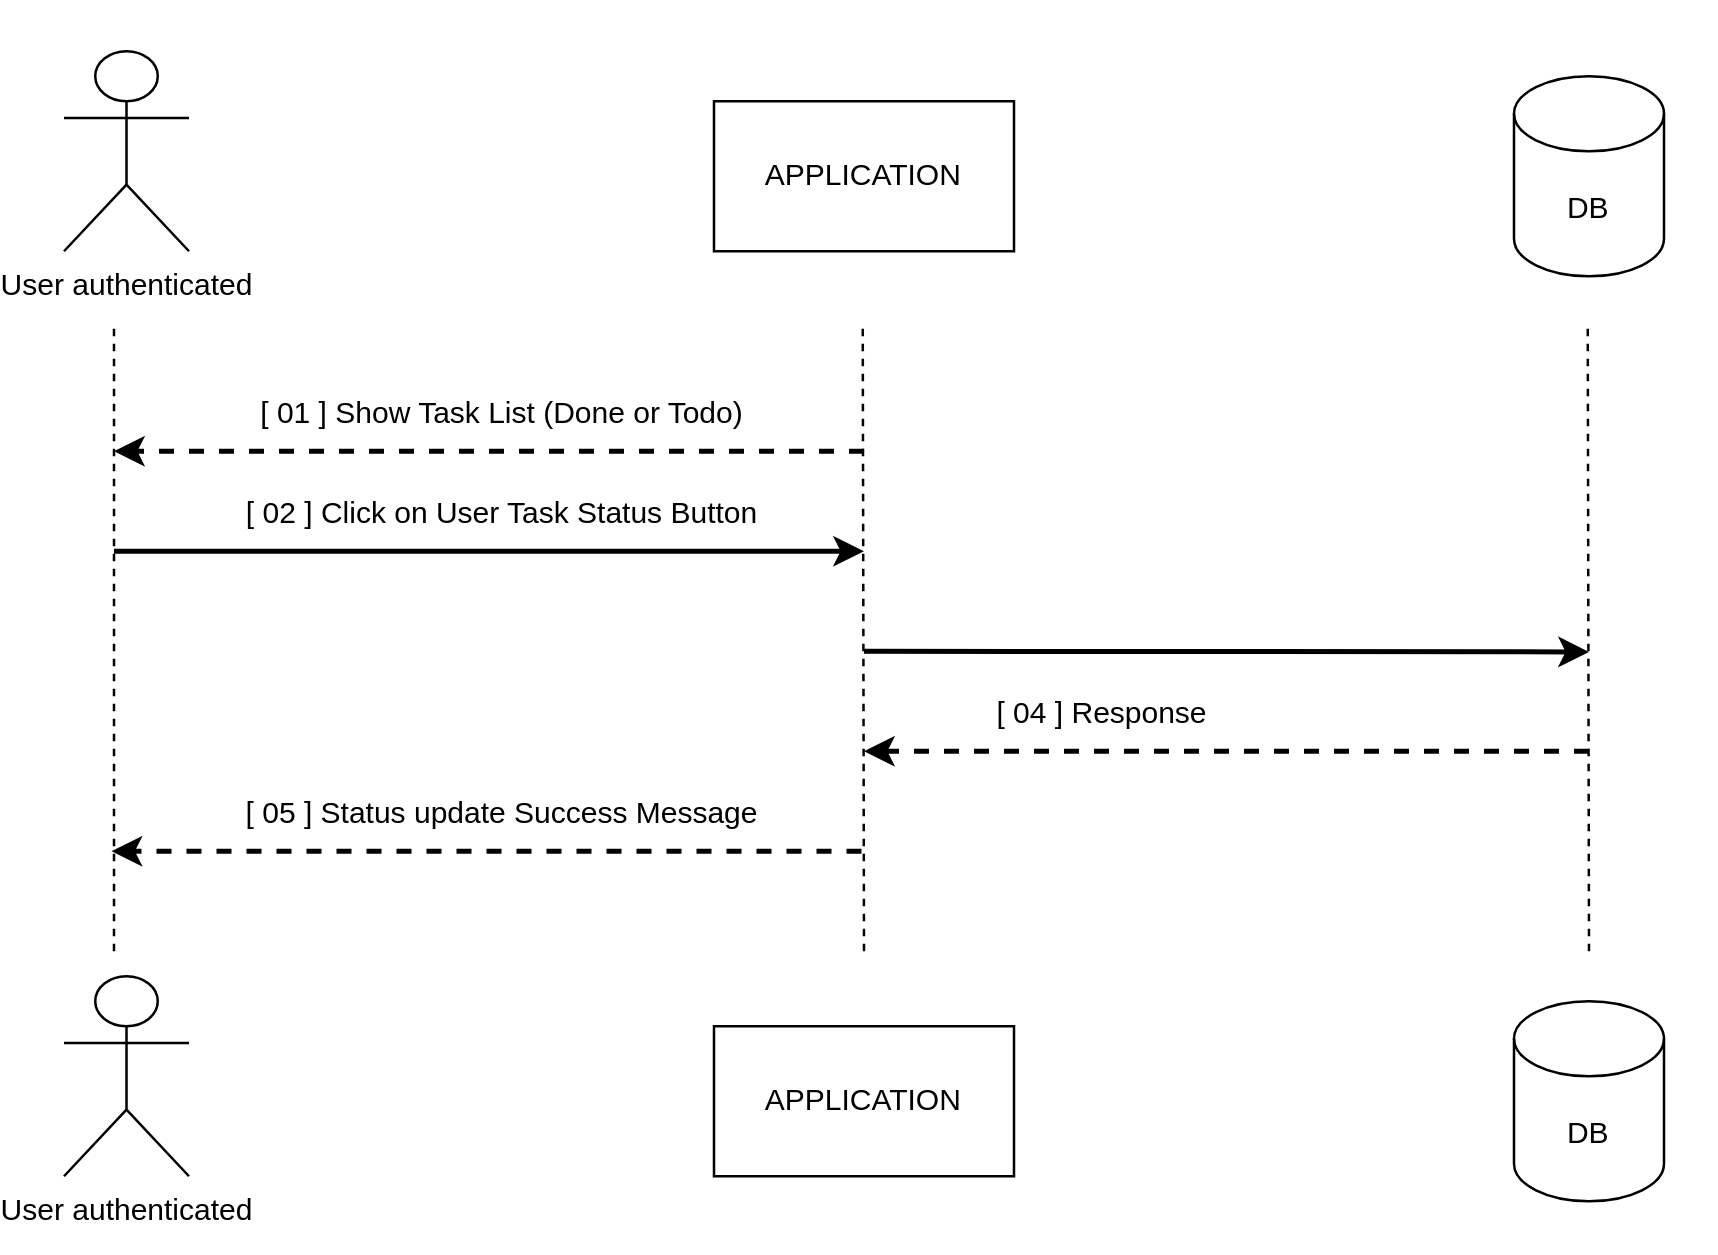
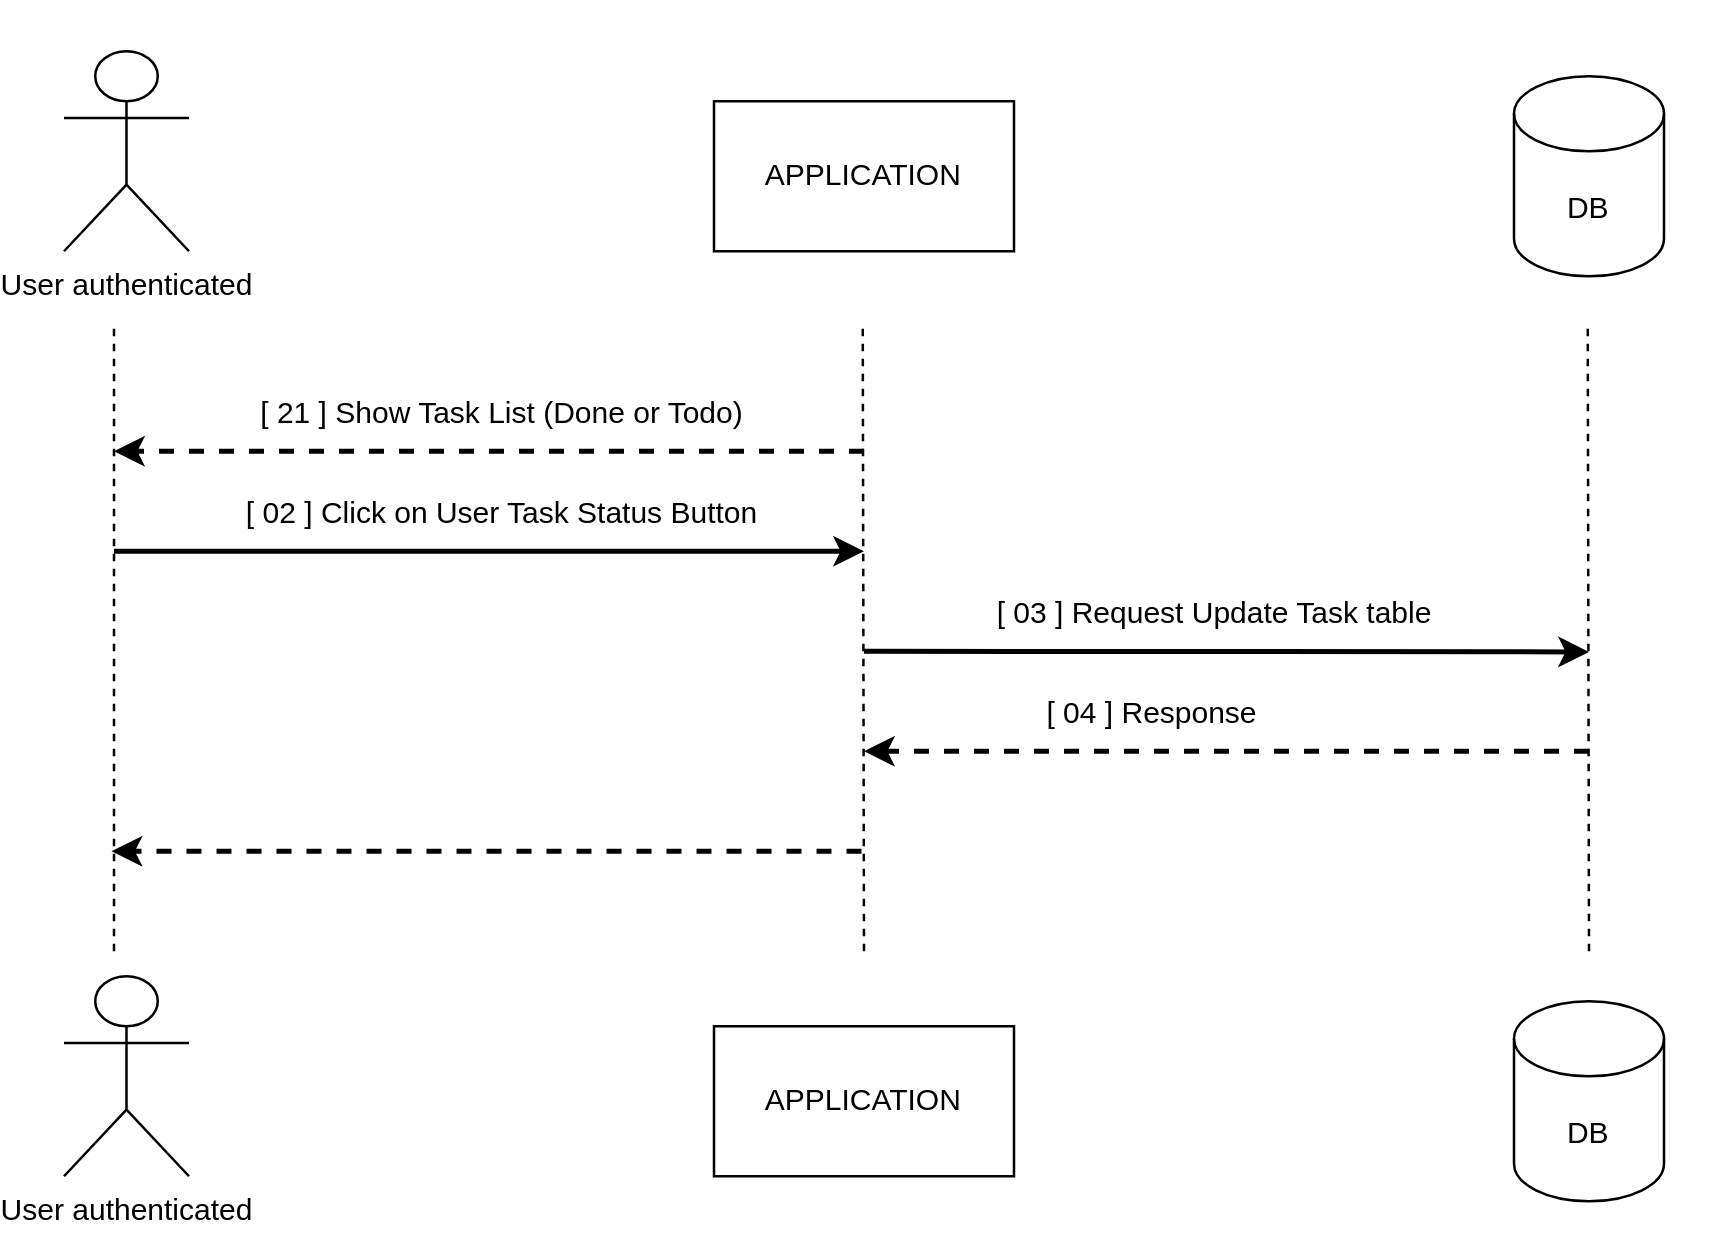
node "[ 01 ] Show Task List (Done or Todo)": label "[ 01 ] Show Task List (Done or Todo)" -> "[ 21 ] Show Task List (Done or Todo)"
node "[ 03 ] Request Update Task table": added
node "[ 04 ] Response": moved (1101, 714) -> (1151, 714)
node "[ 05 ] Status update Success Message": removed
